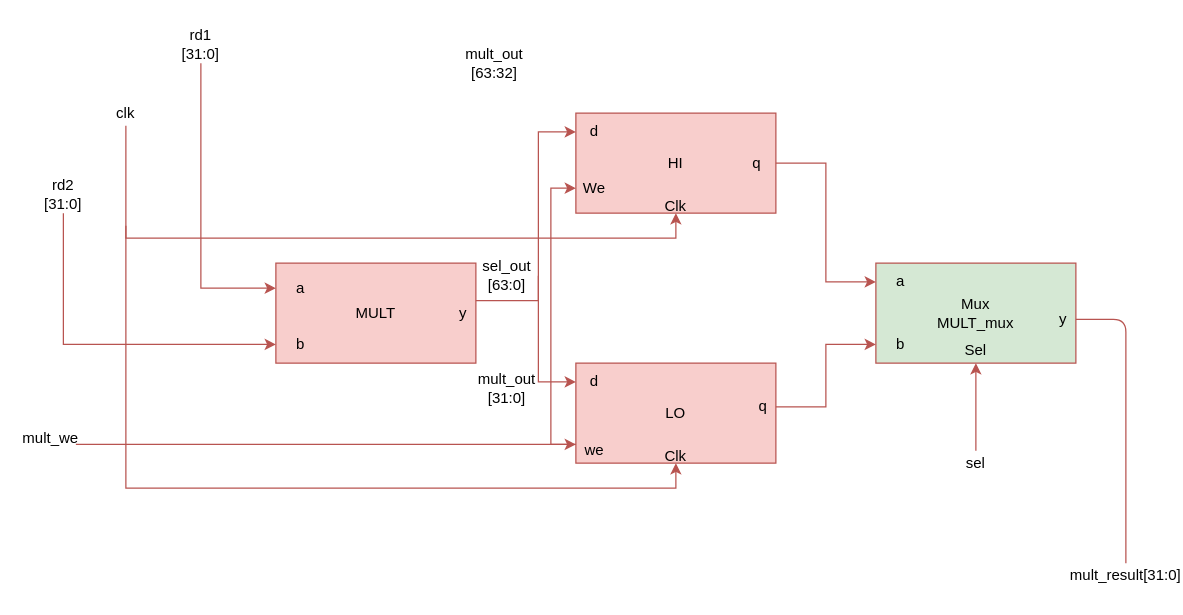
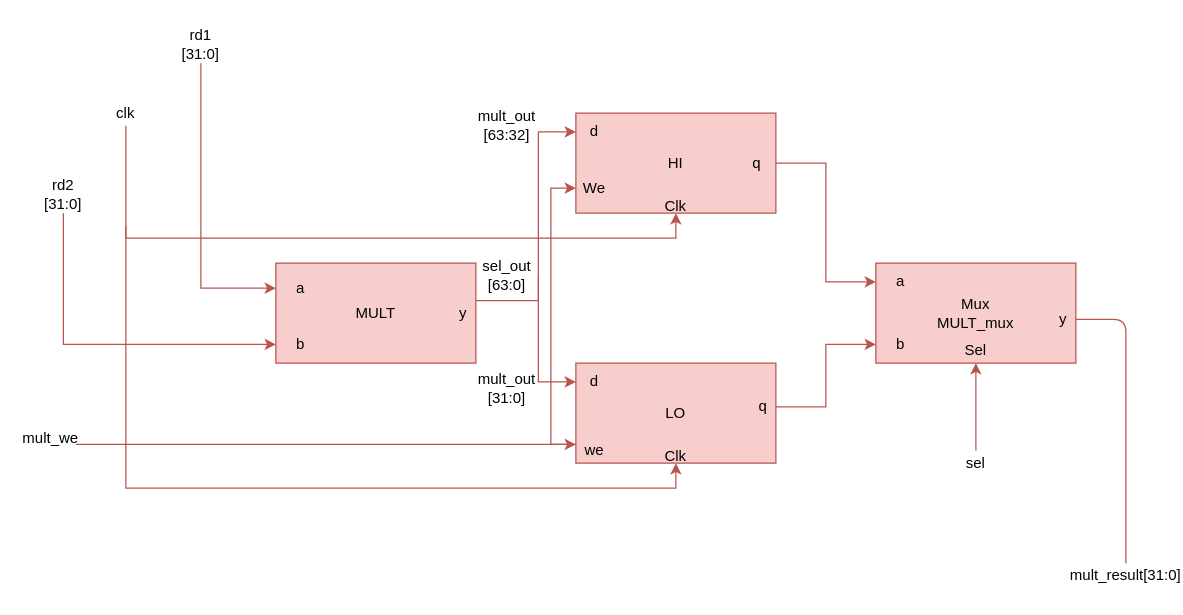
node "mult_out [63:32]": moved (494, 63) -> (507, 126)
node "Mux MULT_mux": fillcolor #d5e8d4 -> #f8cecc
